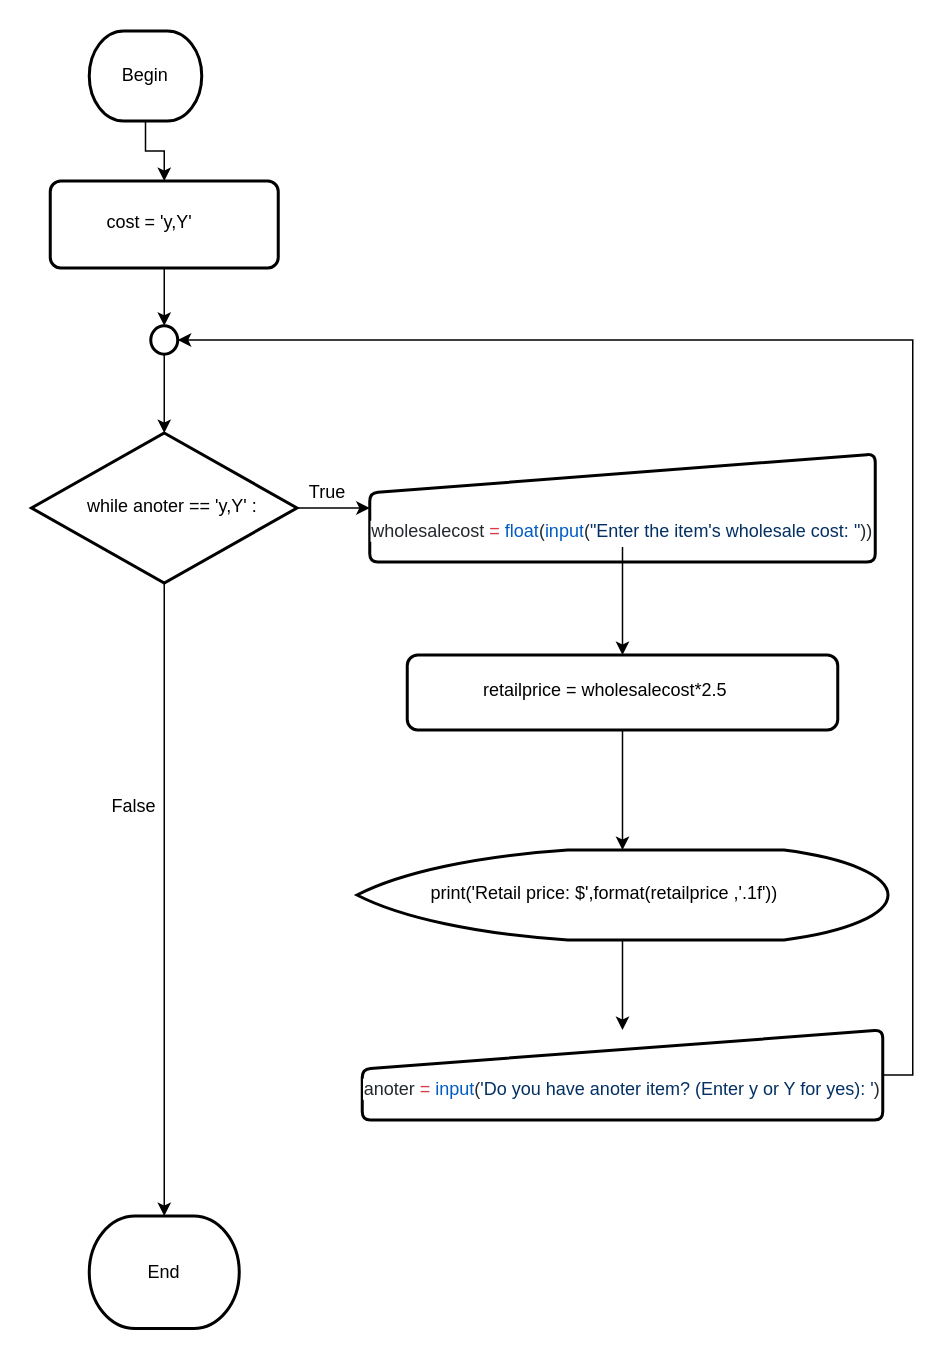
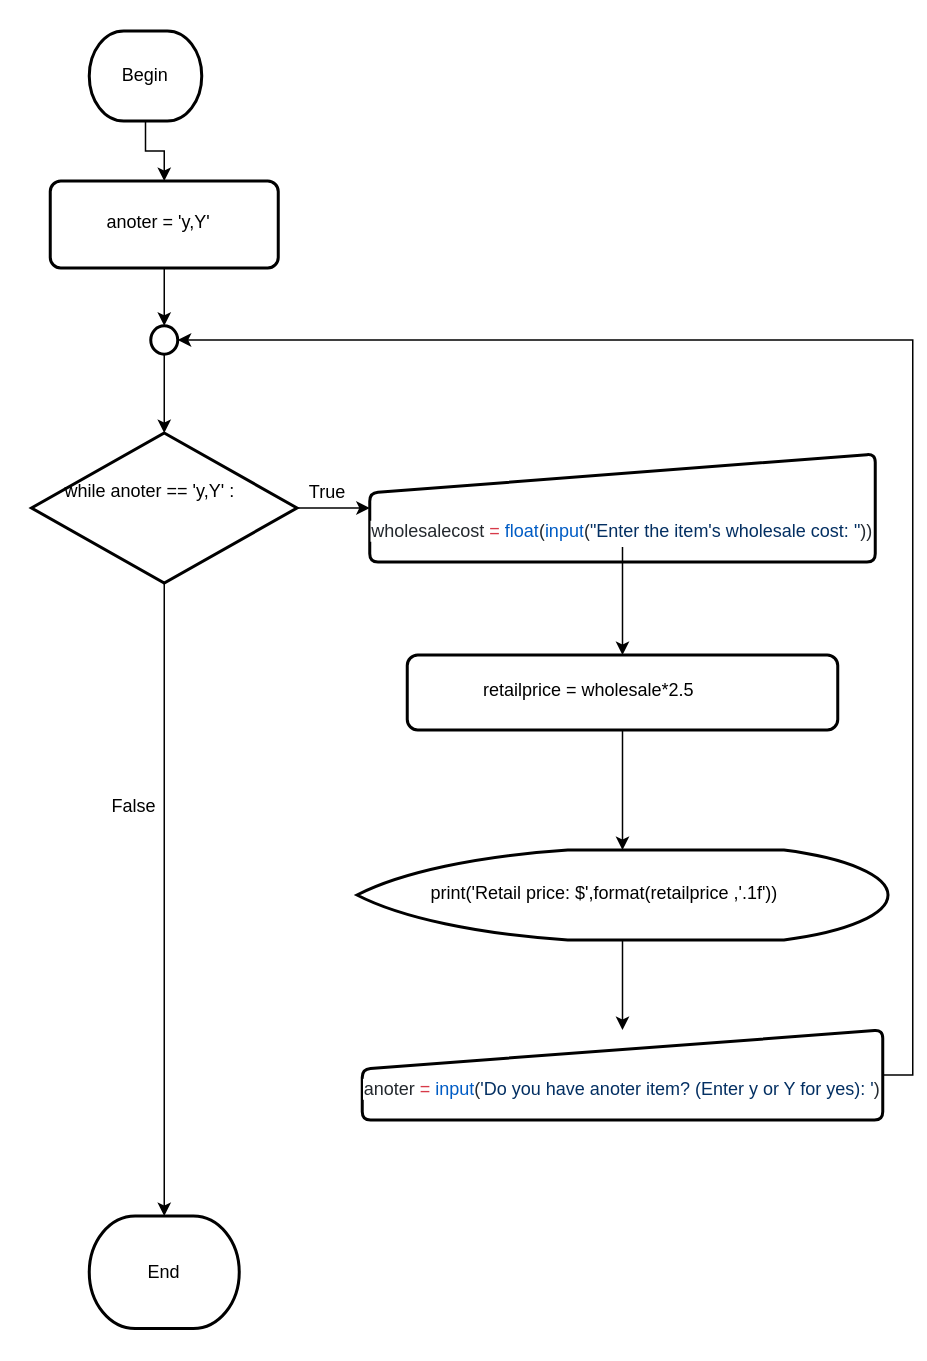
node "cost = 'y,Y'": label "cost = 'y,Y'" -> "anoter = 'y,Y'"
node "while anoter == 'y,Y' :": moved (182, 508) -> (160, 493)
node "retailprice = wholesalecost*2.5": label "retailprice = wholesalecost*2.5" -> "retailprice = wholesale*2.5"
